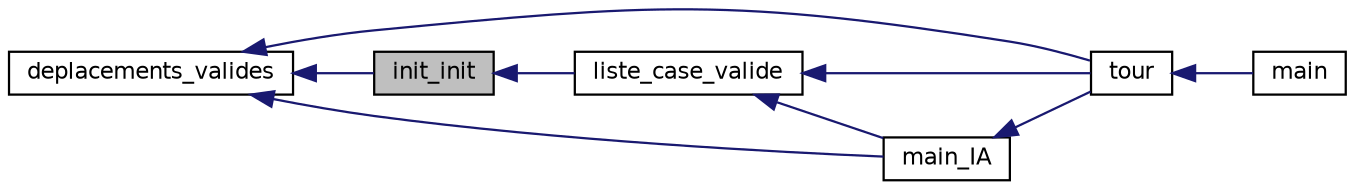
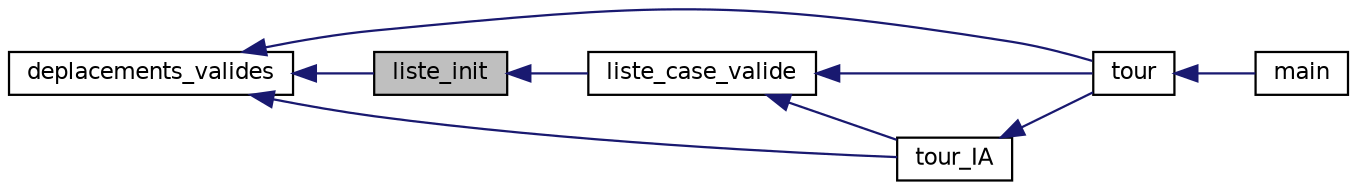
node "init_init": label "init_init" -> "liste_init"
node "main_IA": label "main_IA" -> "tour_IA"
